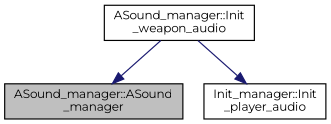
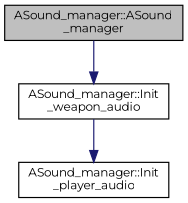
edge "ASound_manager::Init _weapon_audio" -> "ASound_manager::ASound _manager": reversed
node "Init_manager::Init _player_audio": label "Init_manager::Init _player_audio" -> "ASound_manager::Init _player_audio"
